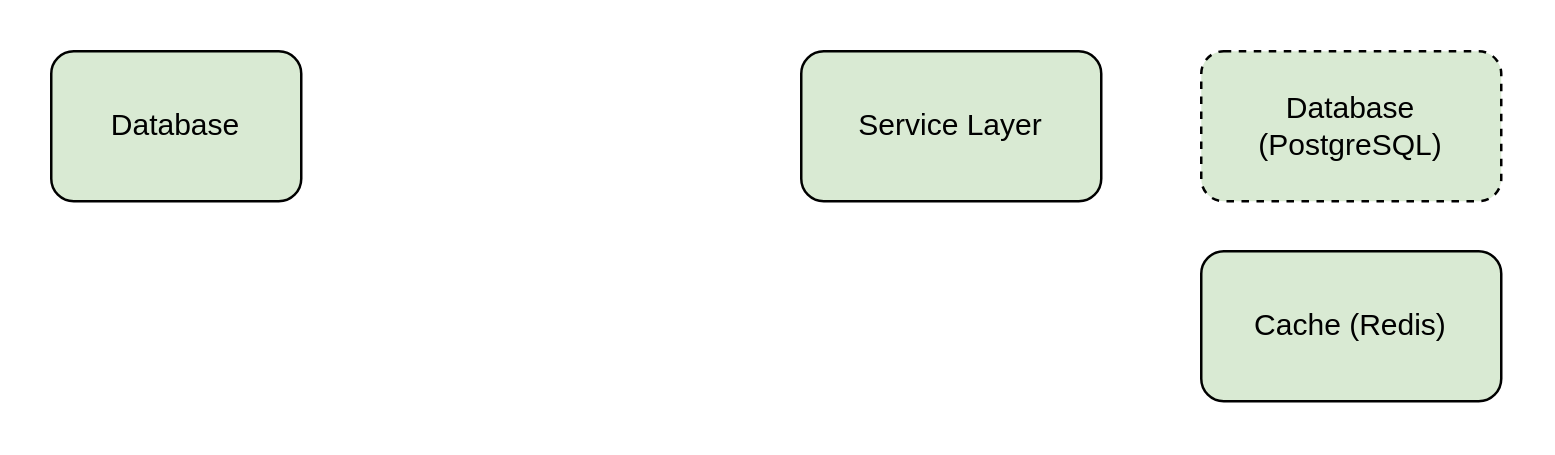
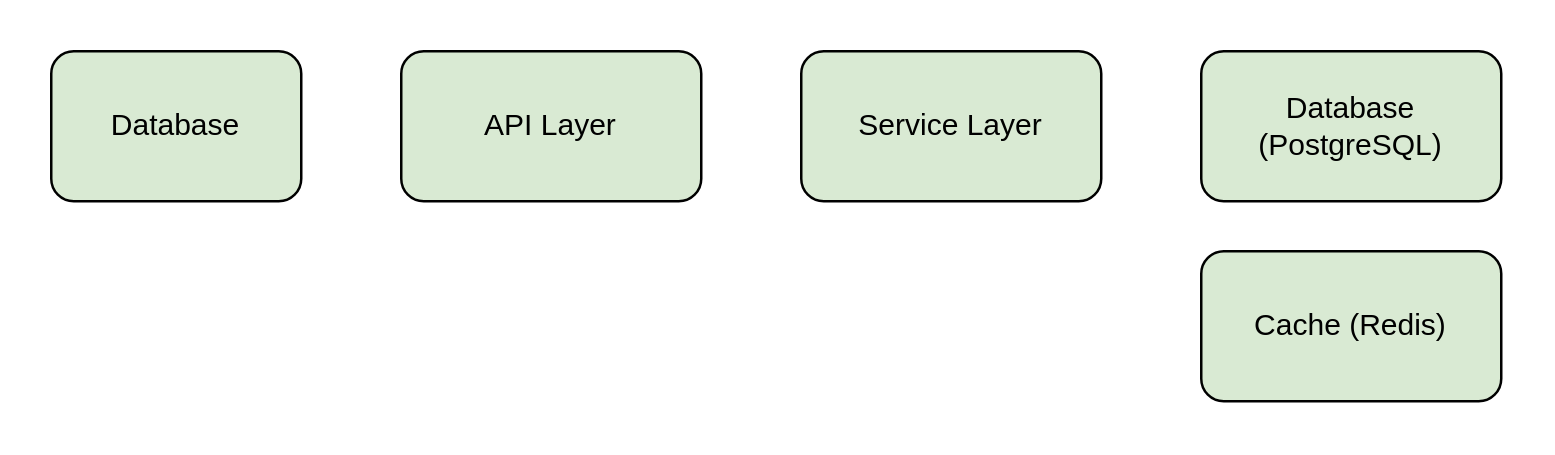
node "API Layer": added
node "Database (PostgreSQL)": style dashed -> solid
